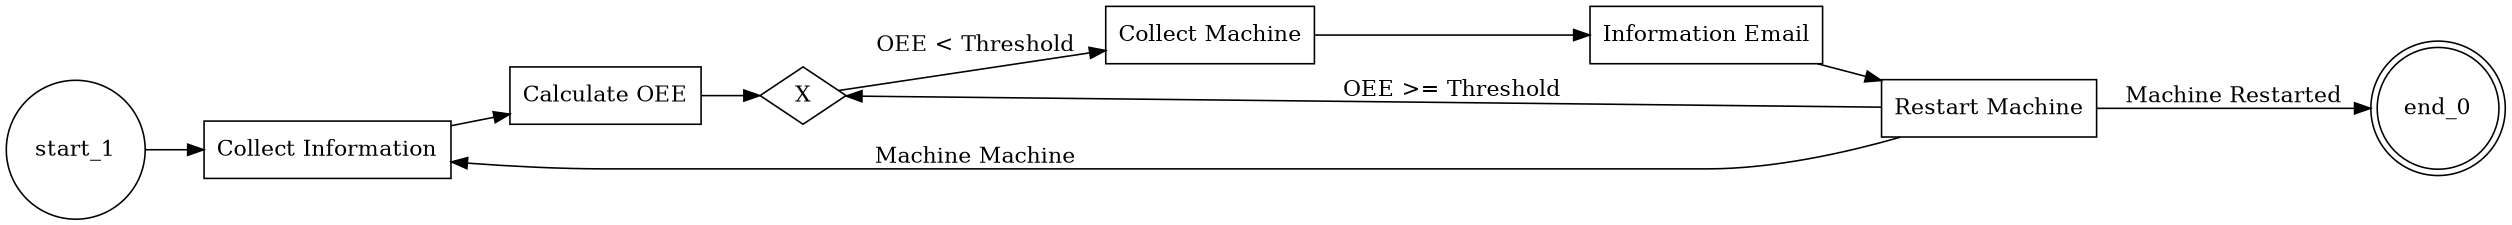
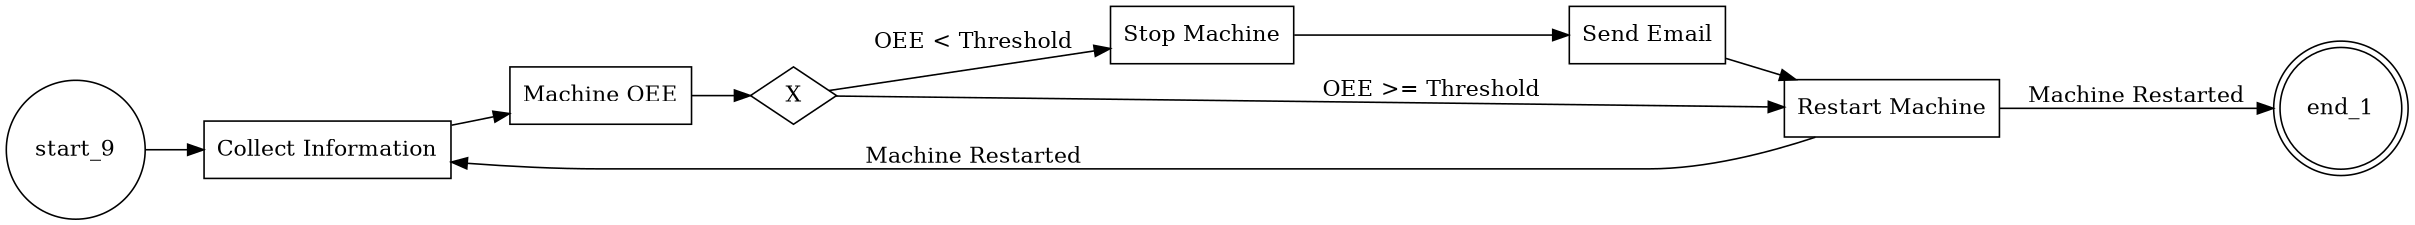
node "Collect Machine": label "Collect Machine" -> "Stop Machine"
node "Information Email": label "Information Email" -> "Send Email"
node "Calculate OEE": label "Calculate OEE" -> "Machine OEE"
edge "Restart Machine" -> "X": reversed
node "end_0": label "end_0" -> "end_1"
node "start_1": label "start_1" -> "start_9"
edge "Restart Machine" -> "Collect Information": label "Machine Machine" -> "Machine Restarted"
